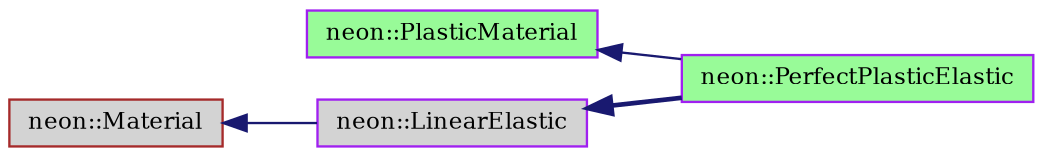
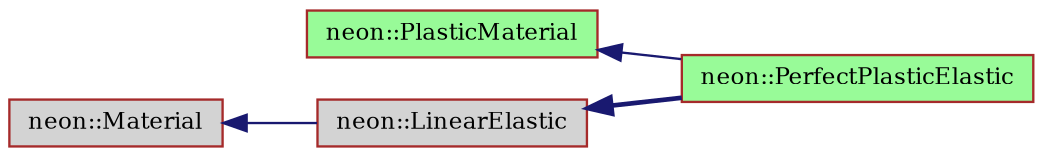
node "neon::PlasticMaterial": color purple -> brown
node "neon::PerfectPlasticElastic": color purple -> brown
node "neon::LinearElastic": color purple -> brown
